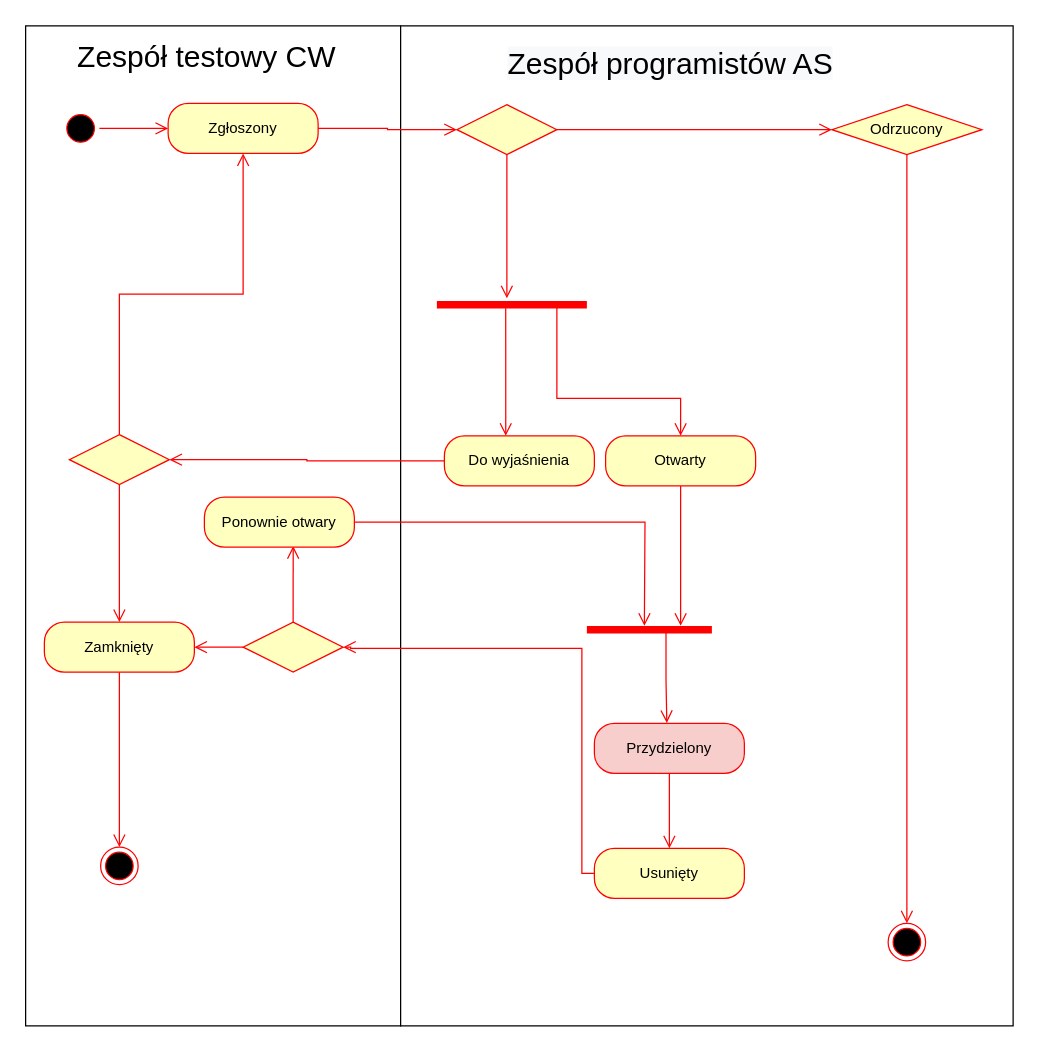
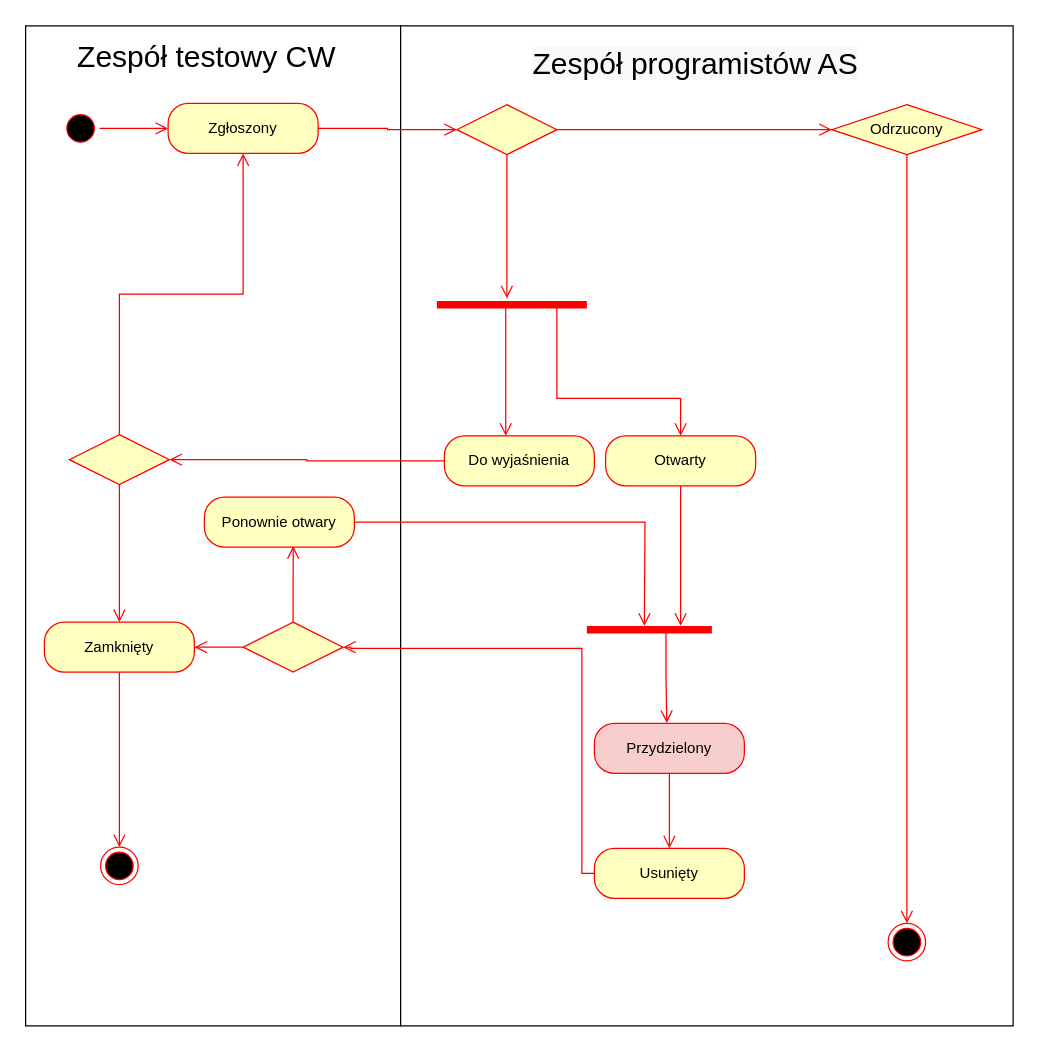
node "Zespół programistów AS": moved (696, 63) -> (721, 63)
